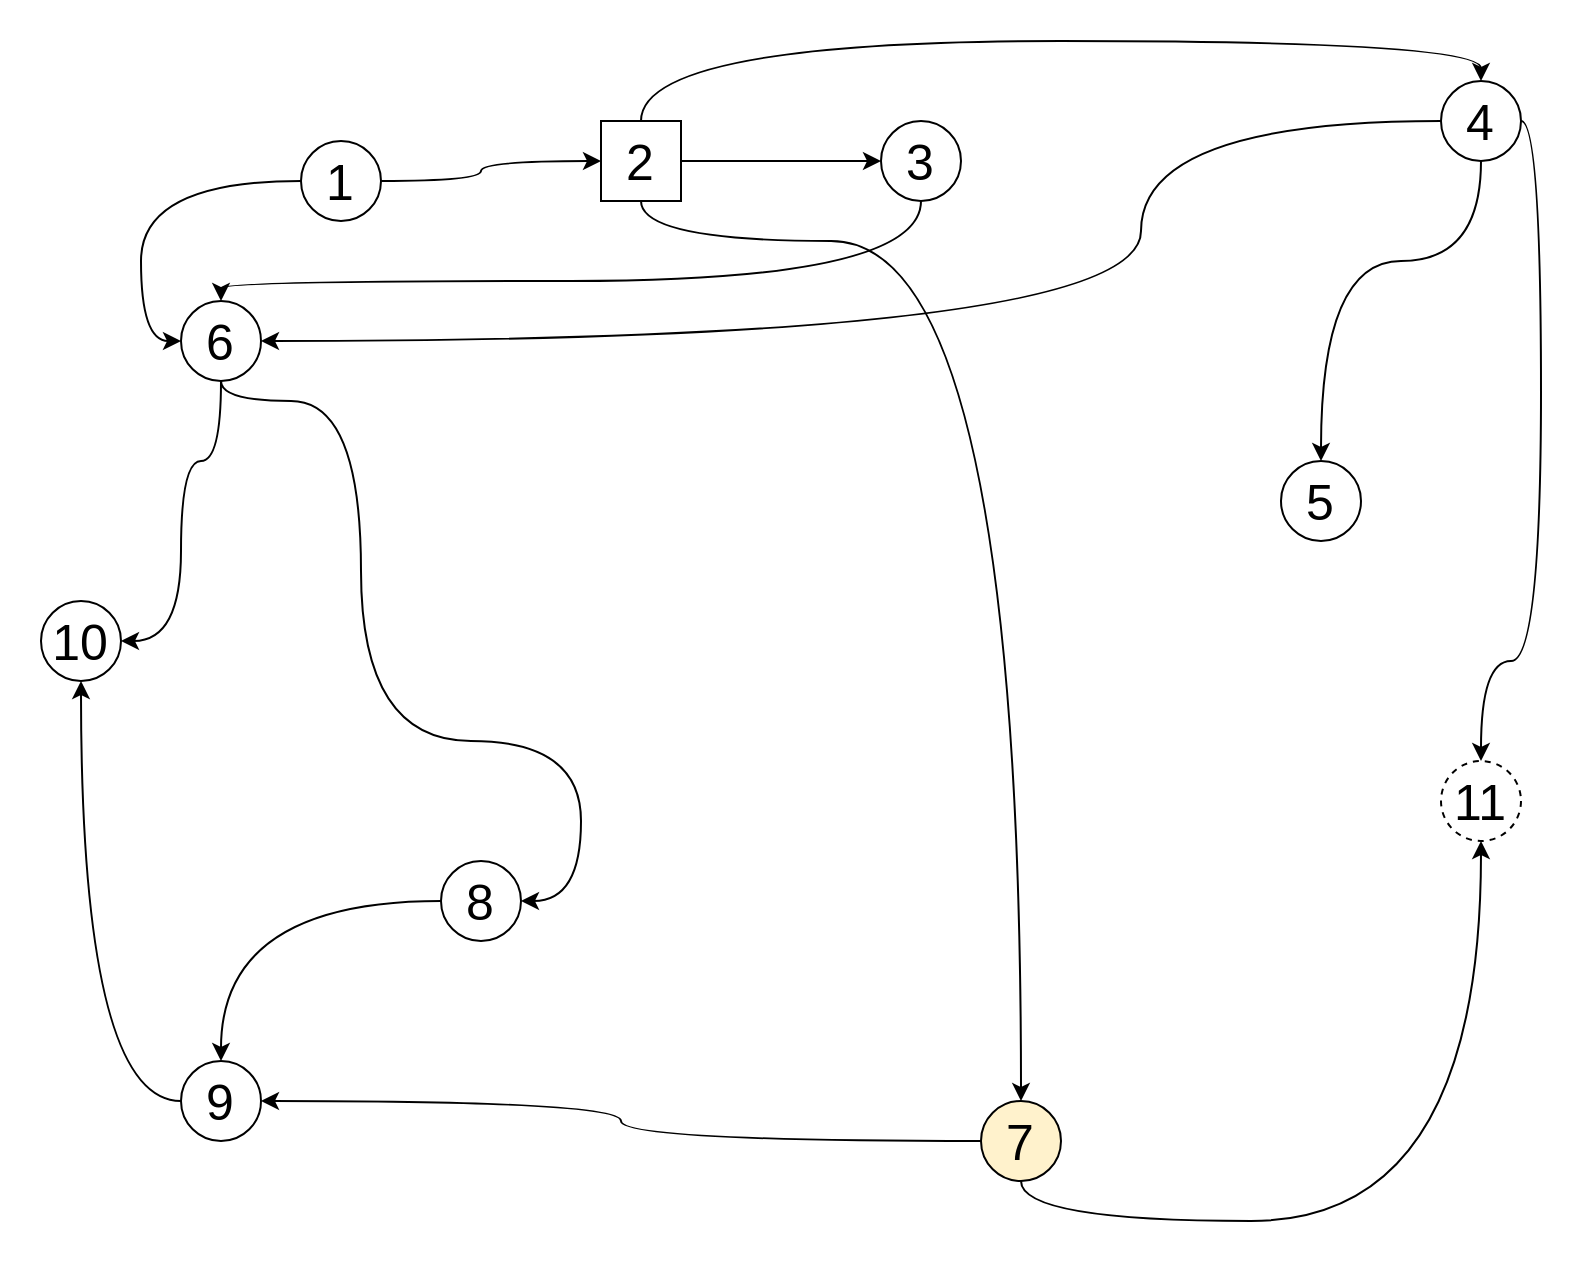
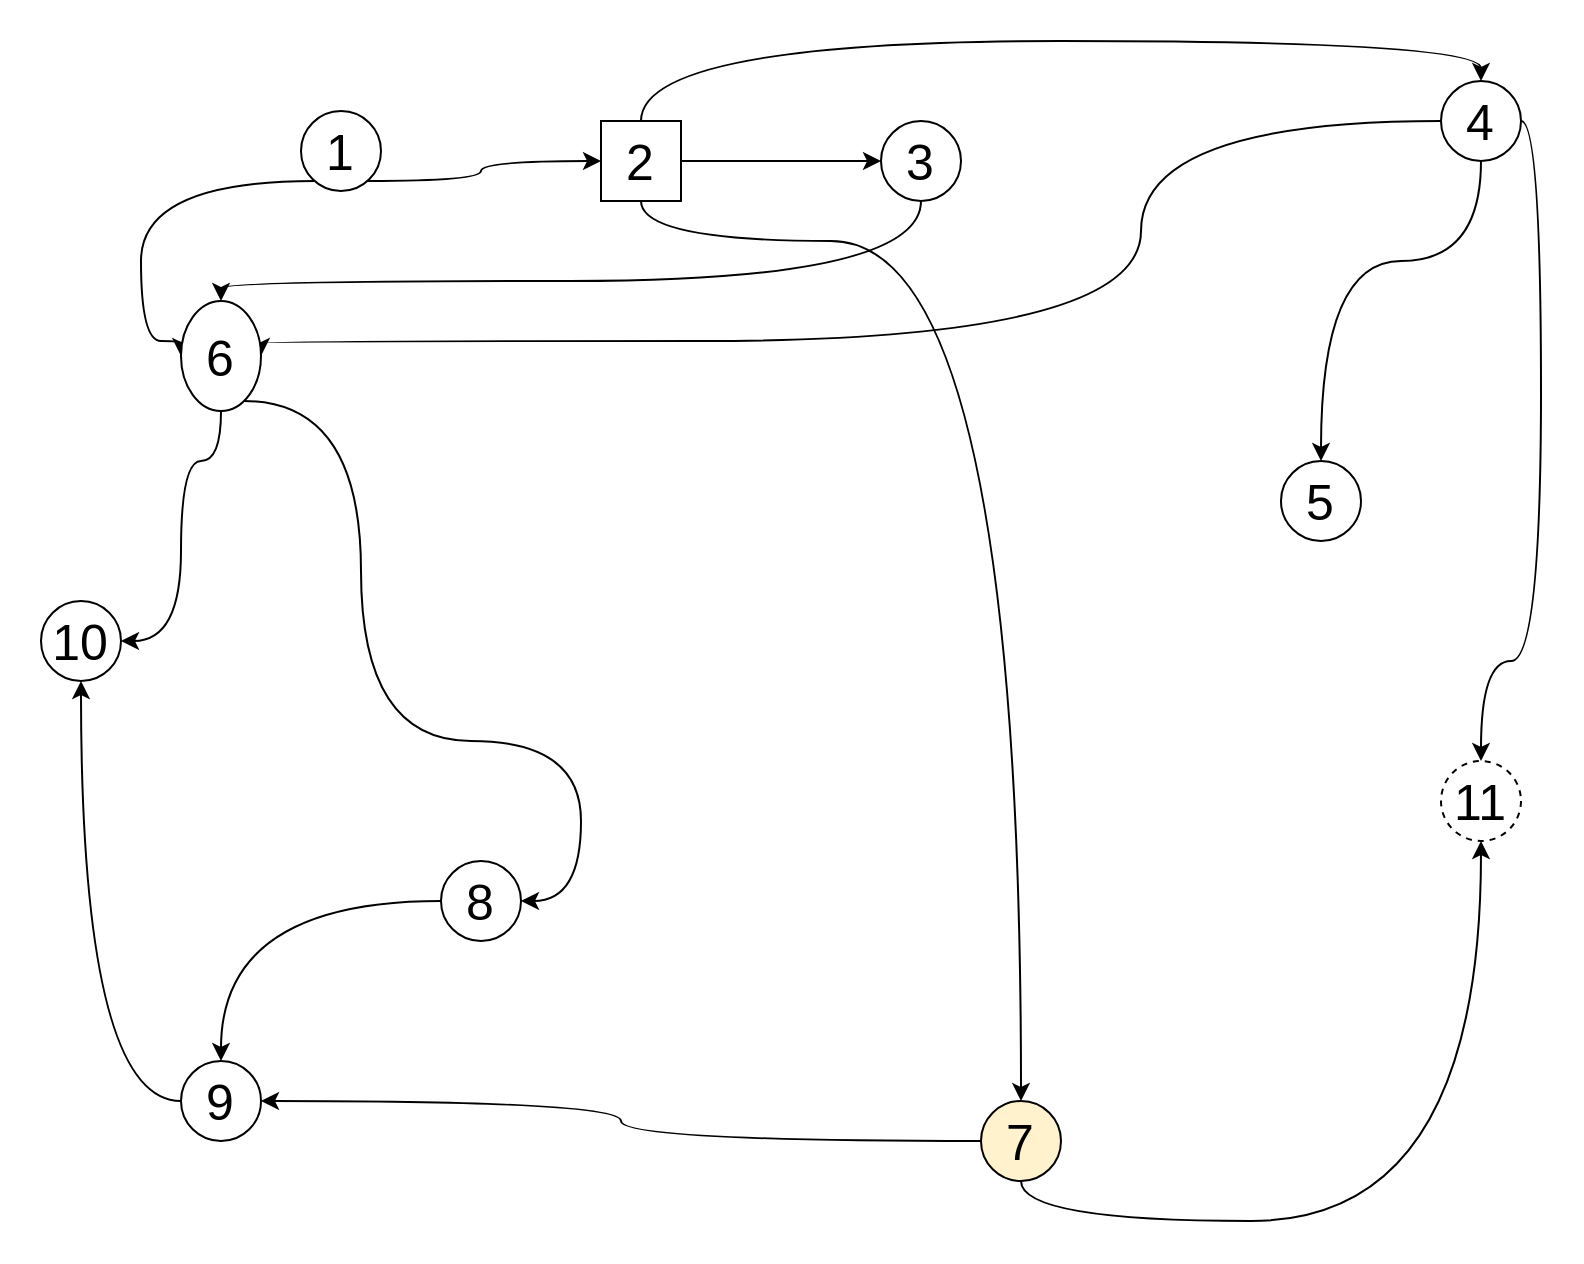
node "1": moved (341, 181) -> (341, 151)
node "6": size 80x80 -> 80x110
